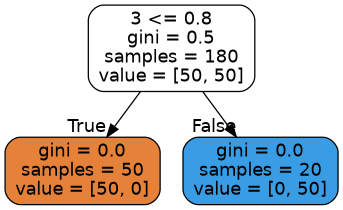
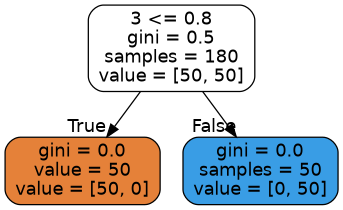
node "gini = 0.0 samples = 50 value = [50, 0]": label "gini = 0.0 samples = 50 value = [50, 0]" -> "gini = 0.0 value = 50 value = [50, 0]"
node "gini = 0.0 samples = 20 value = [0, 50]": label "gini = 0.0 samples = 20 value = [0, 50]" -> "gini = 0.0 samples = 50 value = [0, 50]"
